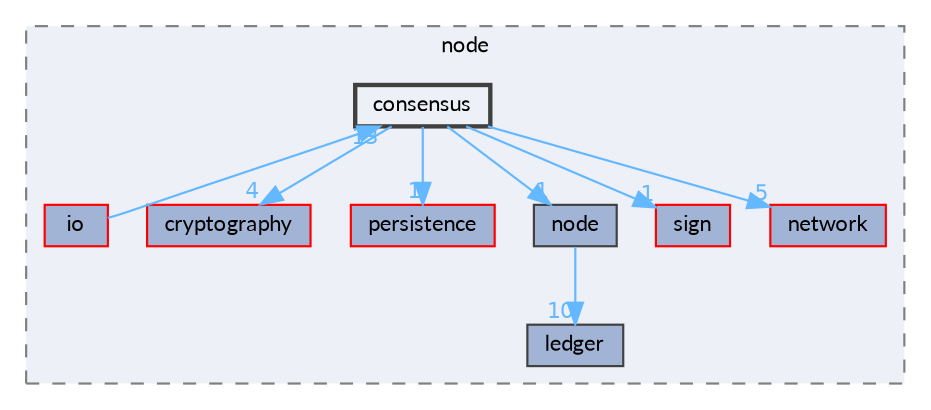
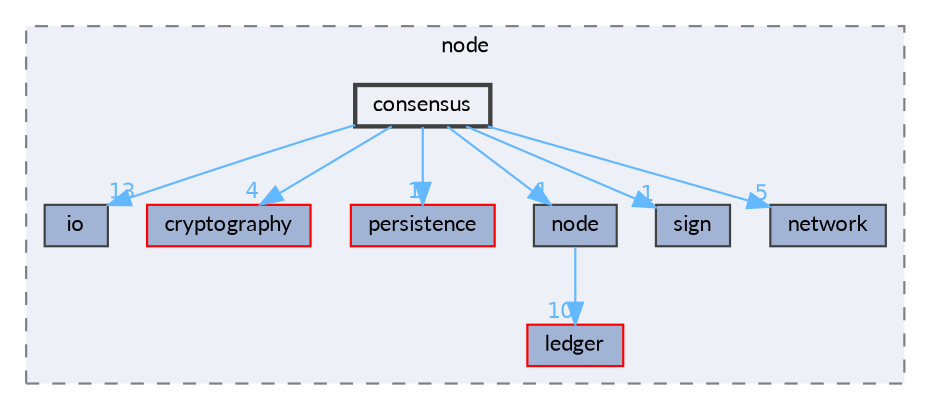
edge "io" -> "consensus": reversed
node "io": color red -> grey25
node "sign": color red -> grey25
node "network": color red -> grey25
node "ledger": color grey25 -> red
